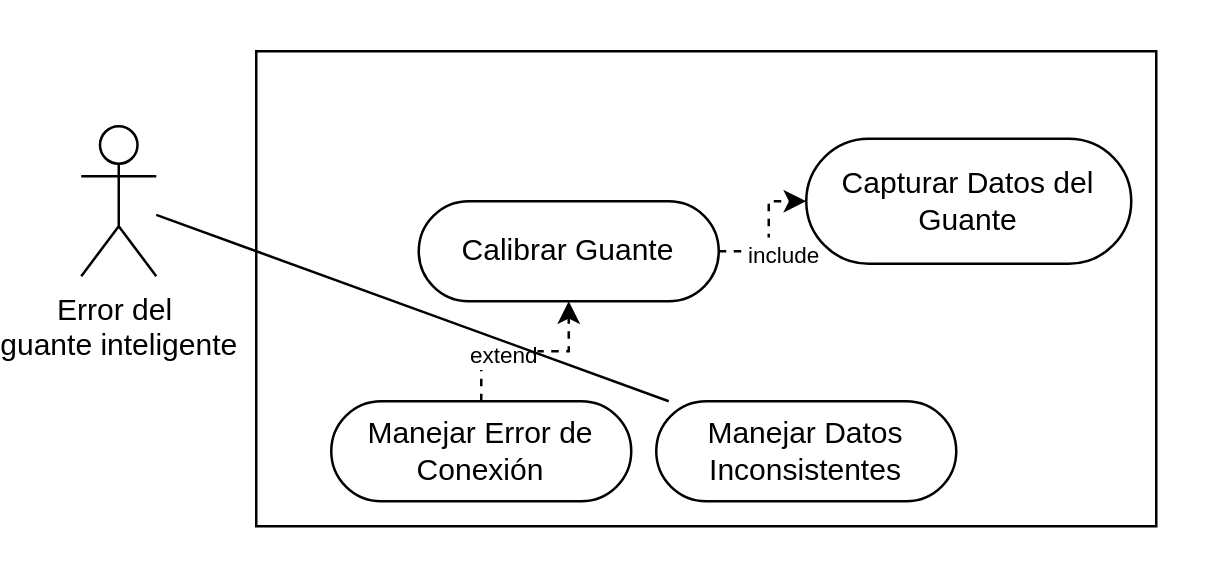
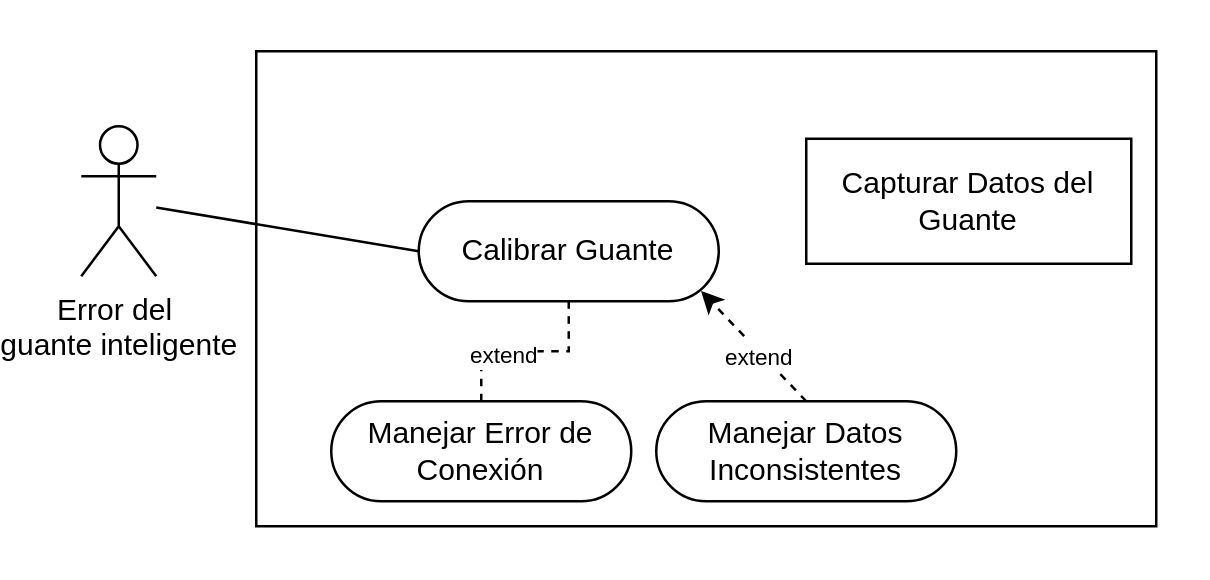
node "Capturar Datos del Guante": shape rounded rectangle -> rectangle
edge "Calibrar Guante" -> "Capturar Datos del Guante": removed, label "include"
edge "Error del guante inteligente" -- "Manejar Datos Inconsistentes": now "Error del guante inteligente" -- "Calibrar Guante"
edge "Manejar Error de Conexión" -> "Calibrar Guante": arrowhead classic -> none
edge "Manejar Datos Inconsistentes" -> "Calibrar Guante": added, label "extend"
